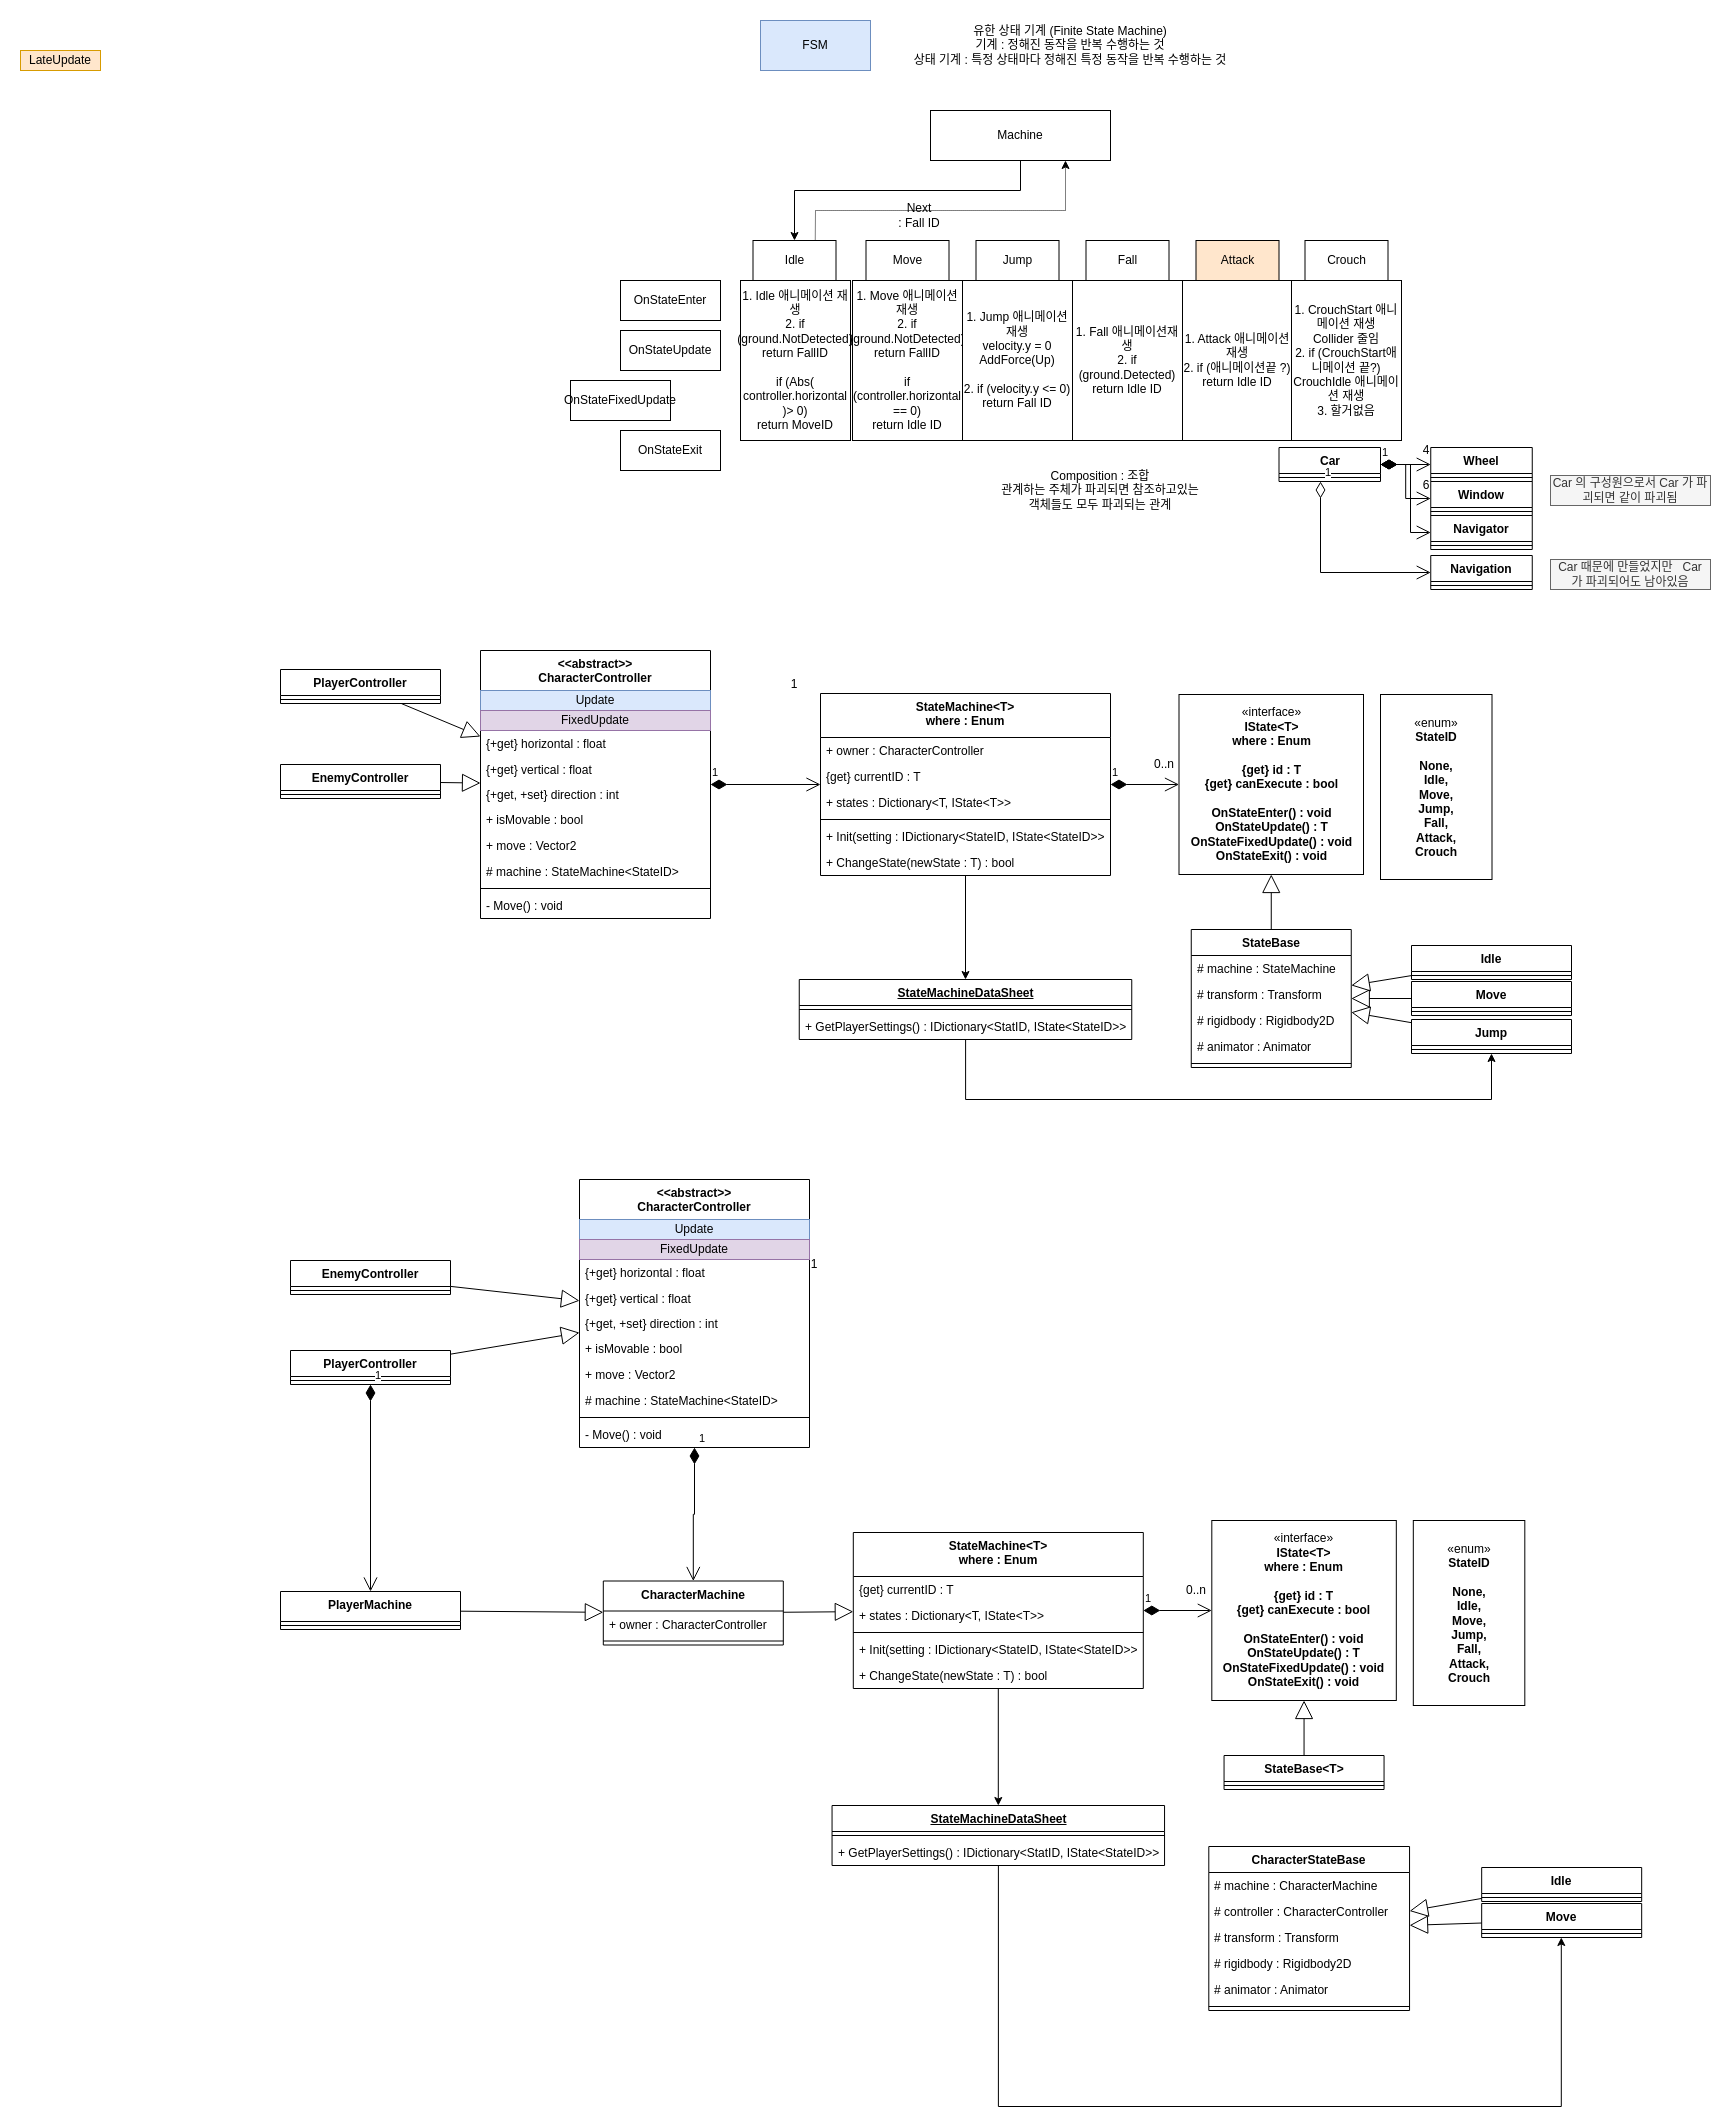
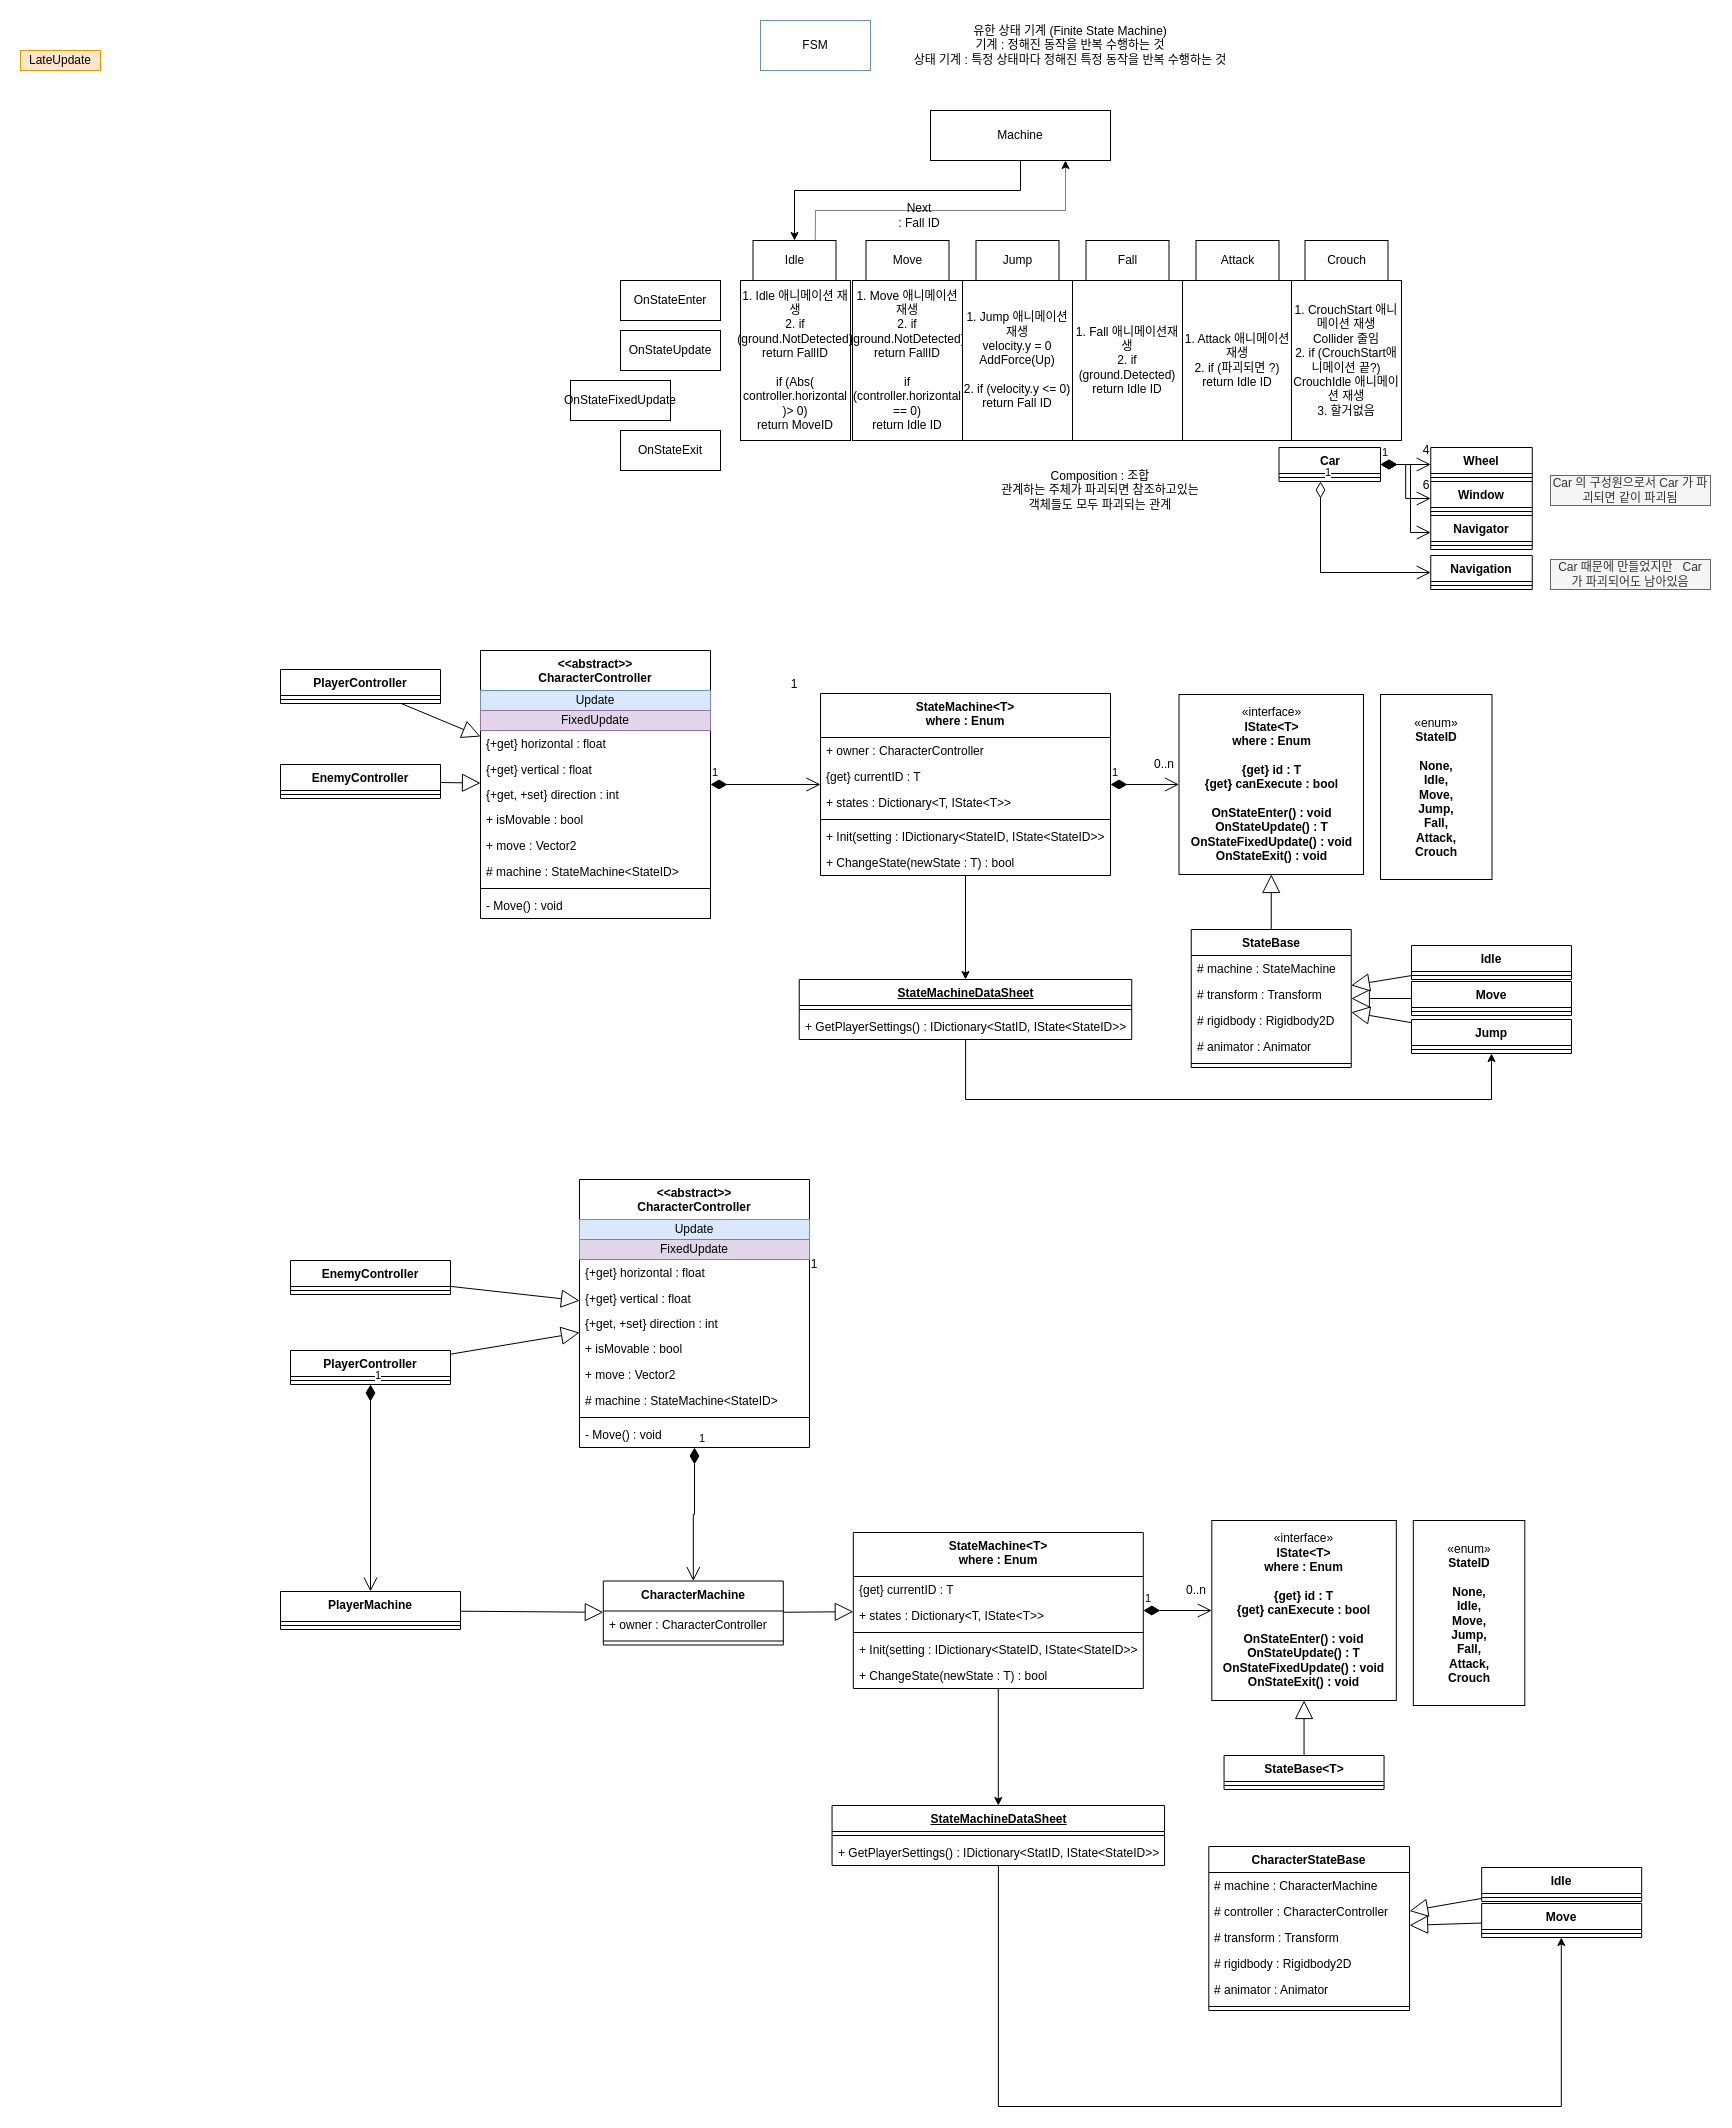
node "FSM": fillcolor #dae8fc -> #ffffff
node "Attack": fillcolor #ffe6cc -> #ffffff
node "1. Attack 애니메이션 재생 2. if (애니메이션끝 ?) return Idle ID": label "1. Attack 애니메이션 재생 2. if (애니메이션끝 ?) return Idle ID" -> "1. Attack 애니메이션 재생 2. if (파괴되면 ?) return Idle ID"
